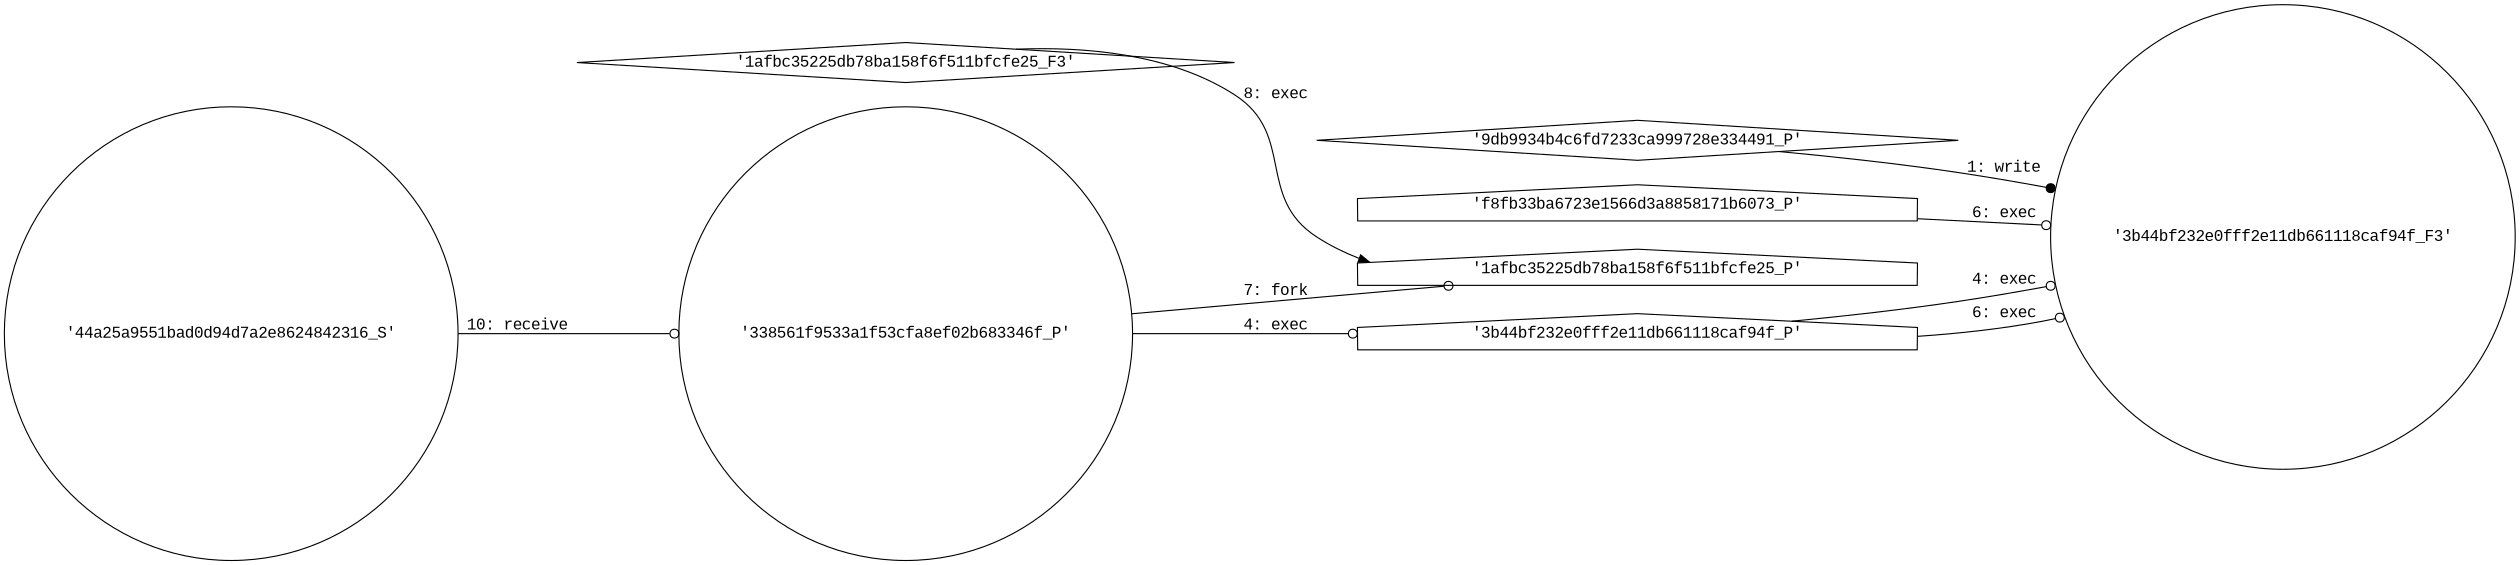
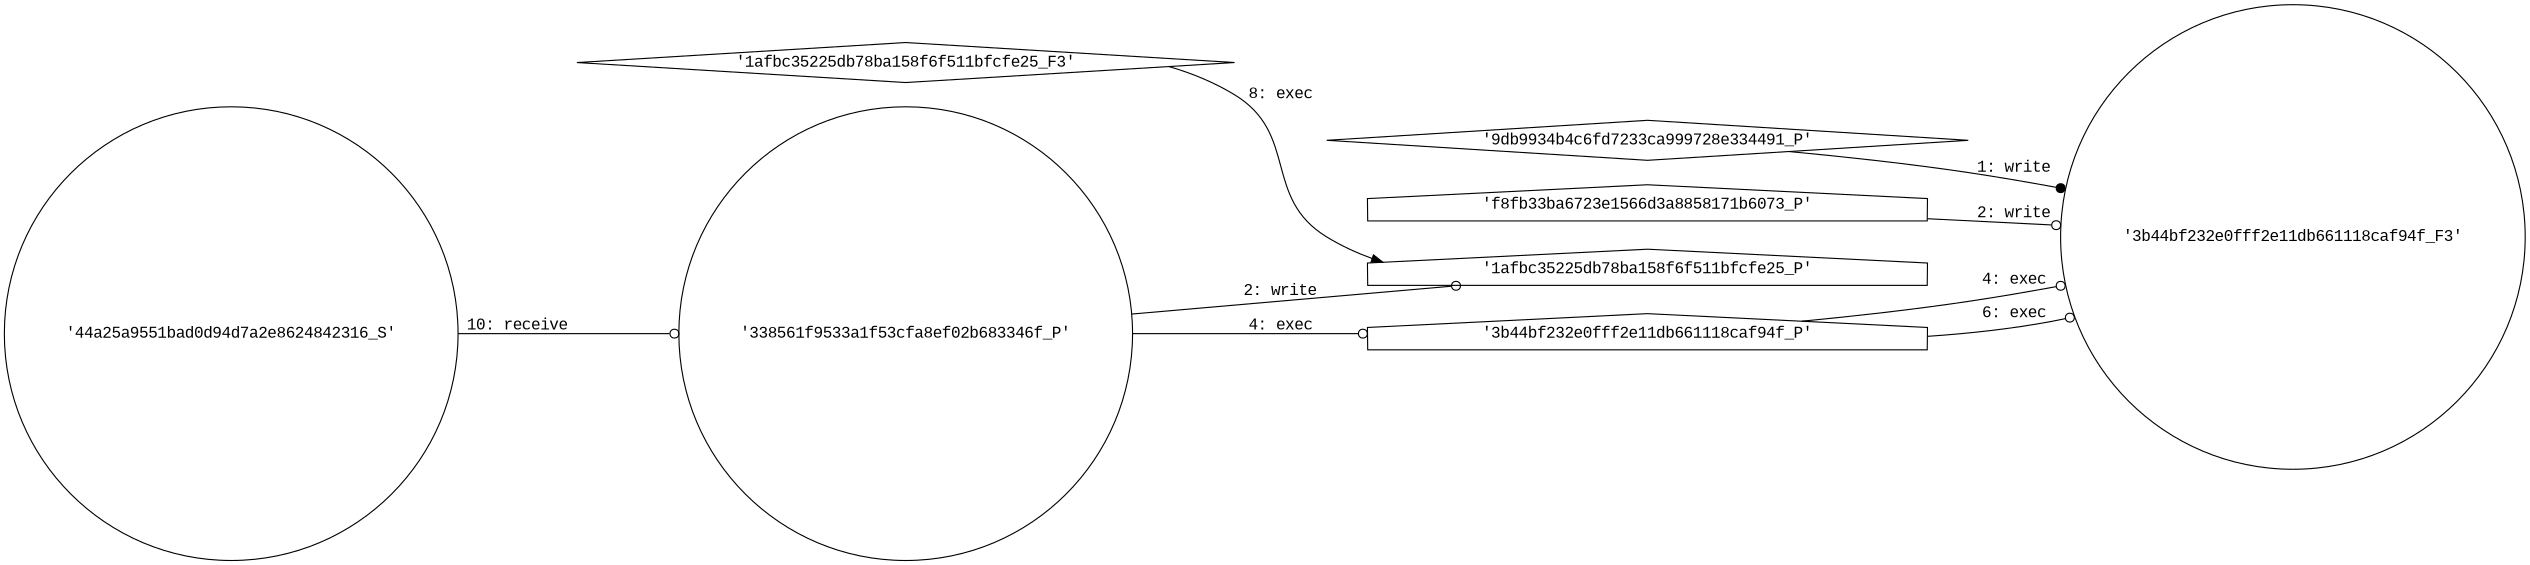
edge "'f8fb33ba6723e1566d3a8858171b6073_P'" -> "'3b44bf232e0fff2e11db661118caf94f_F3'": label "6: exec" -> "2: write"
edge "'338561f9533a1f53cfa8ef02b683346f_P'" -> "'1afbc35225db78ba158f6f511bfcfe25_P'": label "7: fork" -> "2: write"
